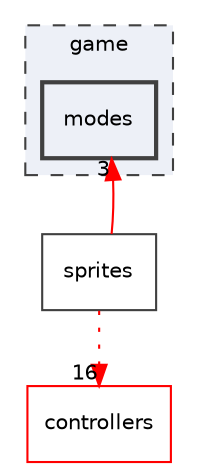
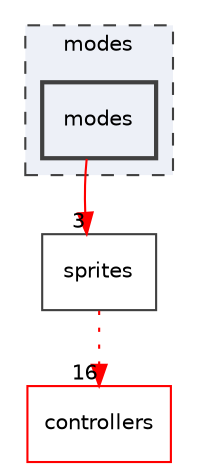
cluster "game": label "game" -> "modes"
edge "sprites" -> "modes": reversed
